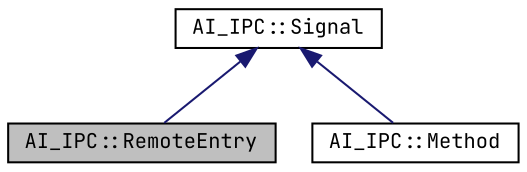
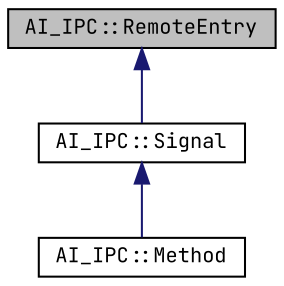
edge "AI_IPC::RemoteEntry" -> "AI_IPC::Signal": reversed
